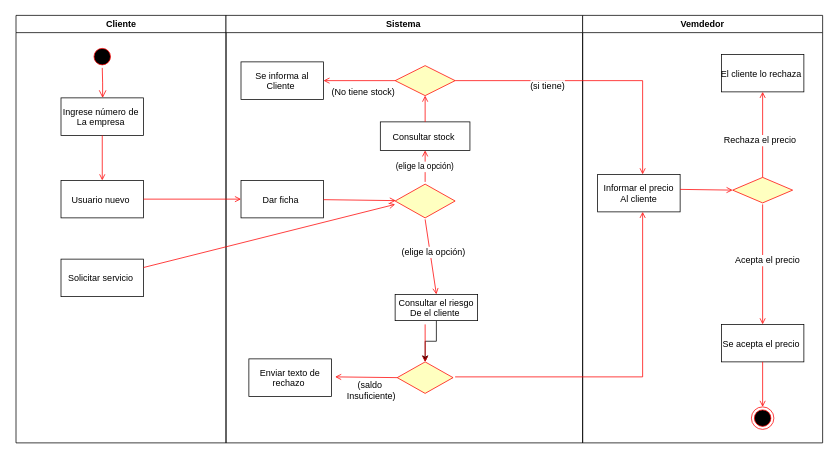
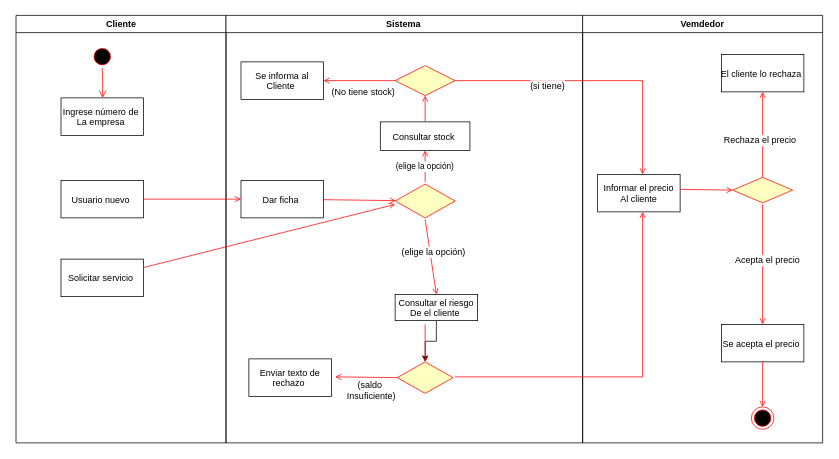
edge "Ingrese número de La empresa" -> "Usuario nuevo": removed
